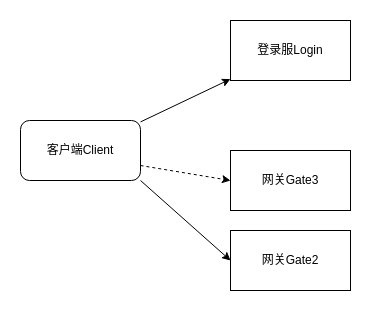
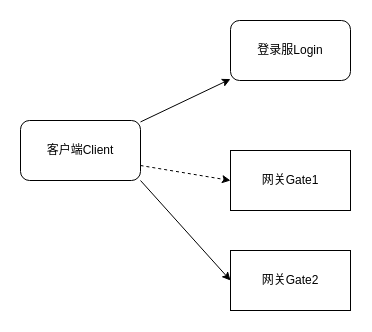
node "登录服Login": shape rectangle -> rounded rectangle
node "网关Gate3": label "网关Gate3" -> "网关Gate1"
node "网关Gate2": moved (291, 261) -> (291, 281)
